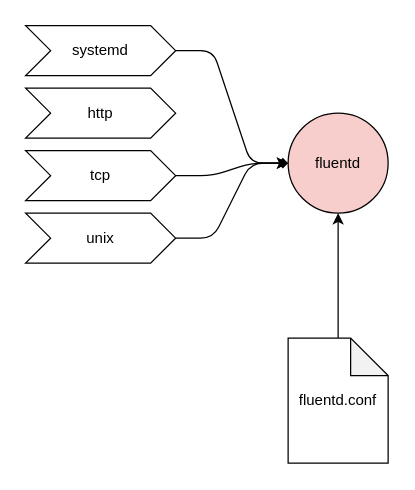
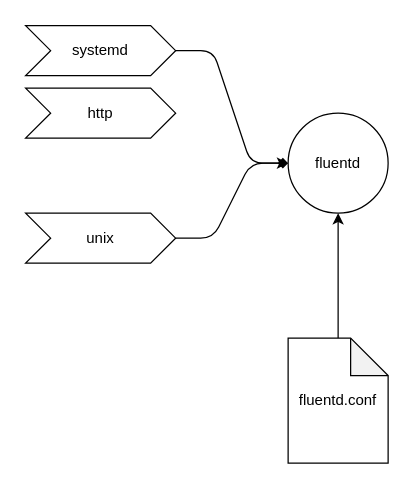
node "fluentd": fillcolor #f8cecc -> #ffffff
edge "tcp" -> "fluentd": removed
node "tcp": removed
